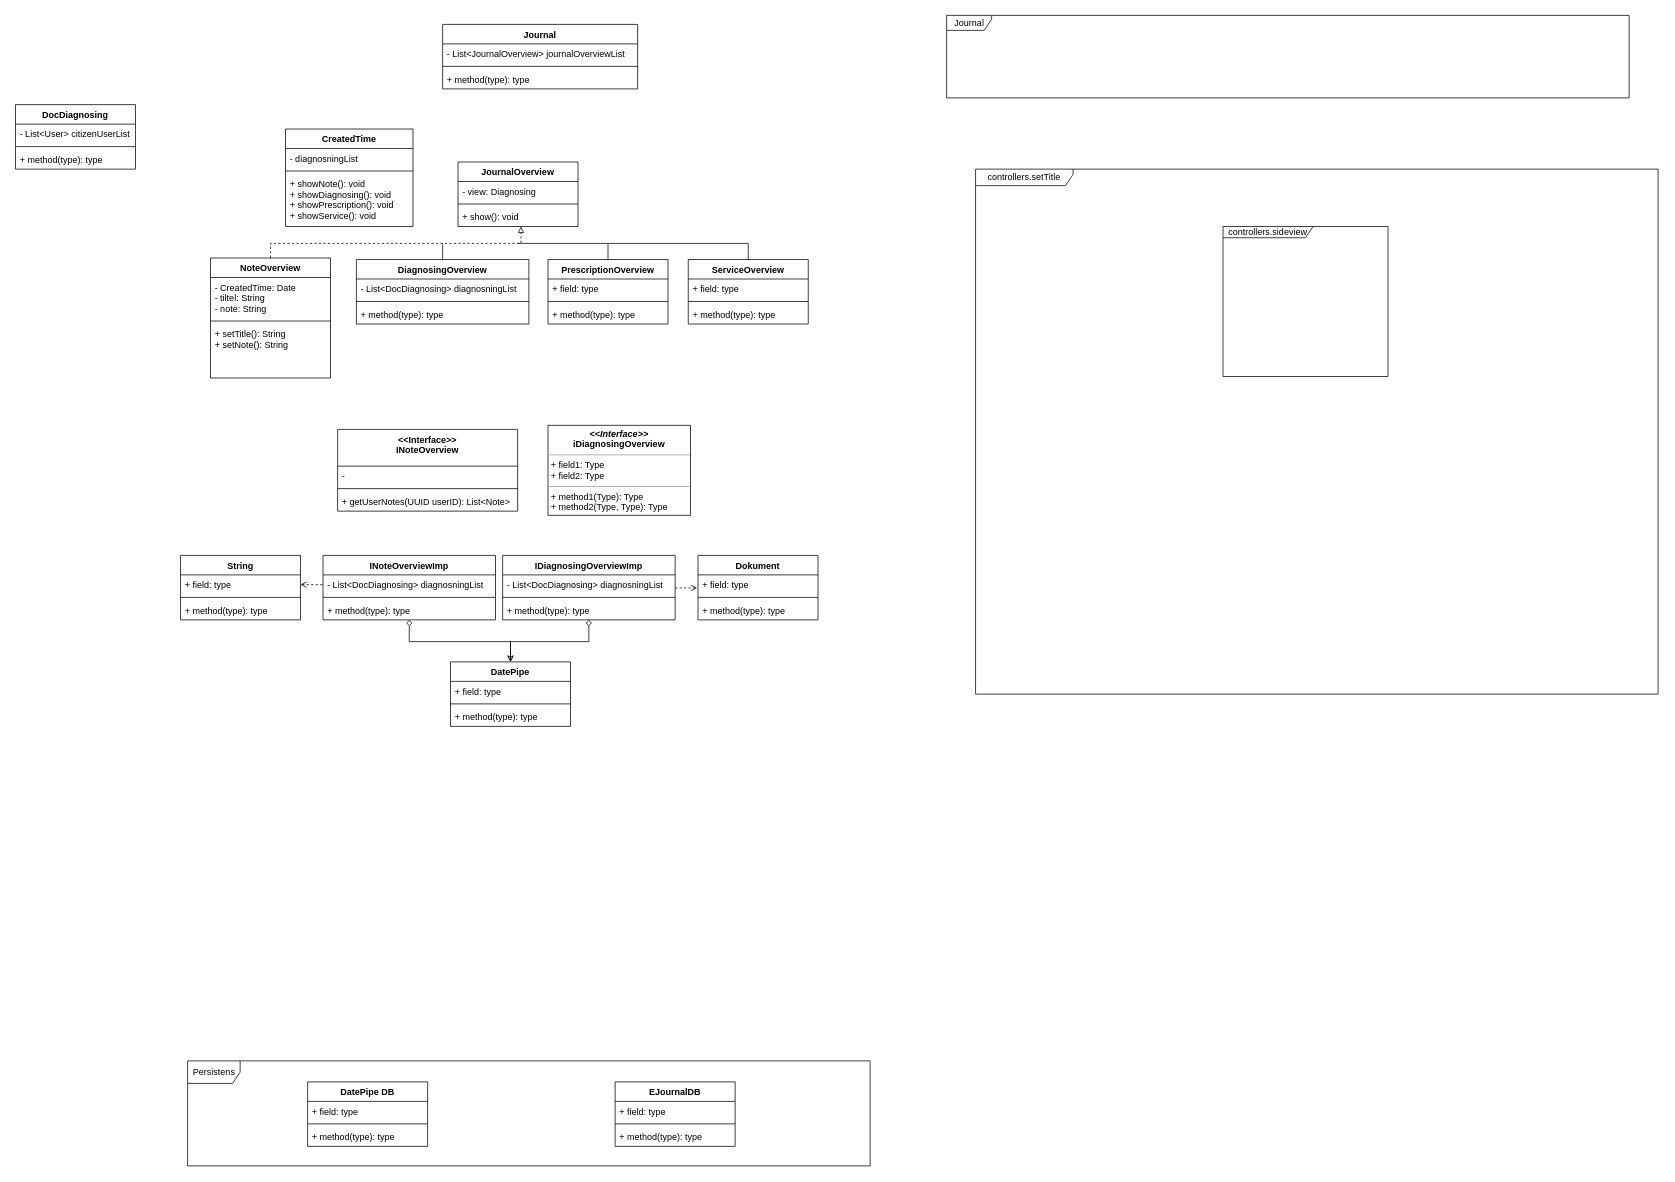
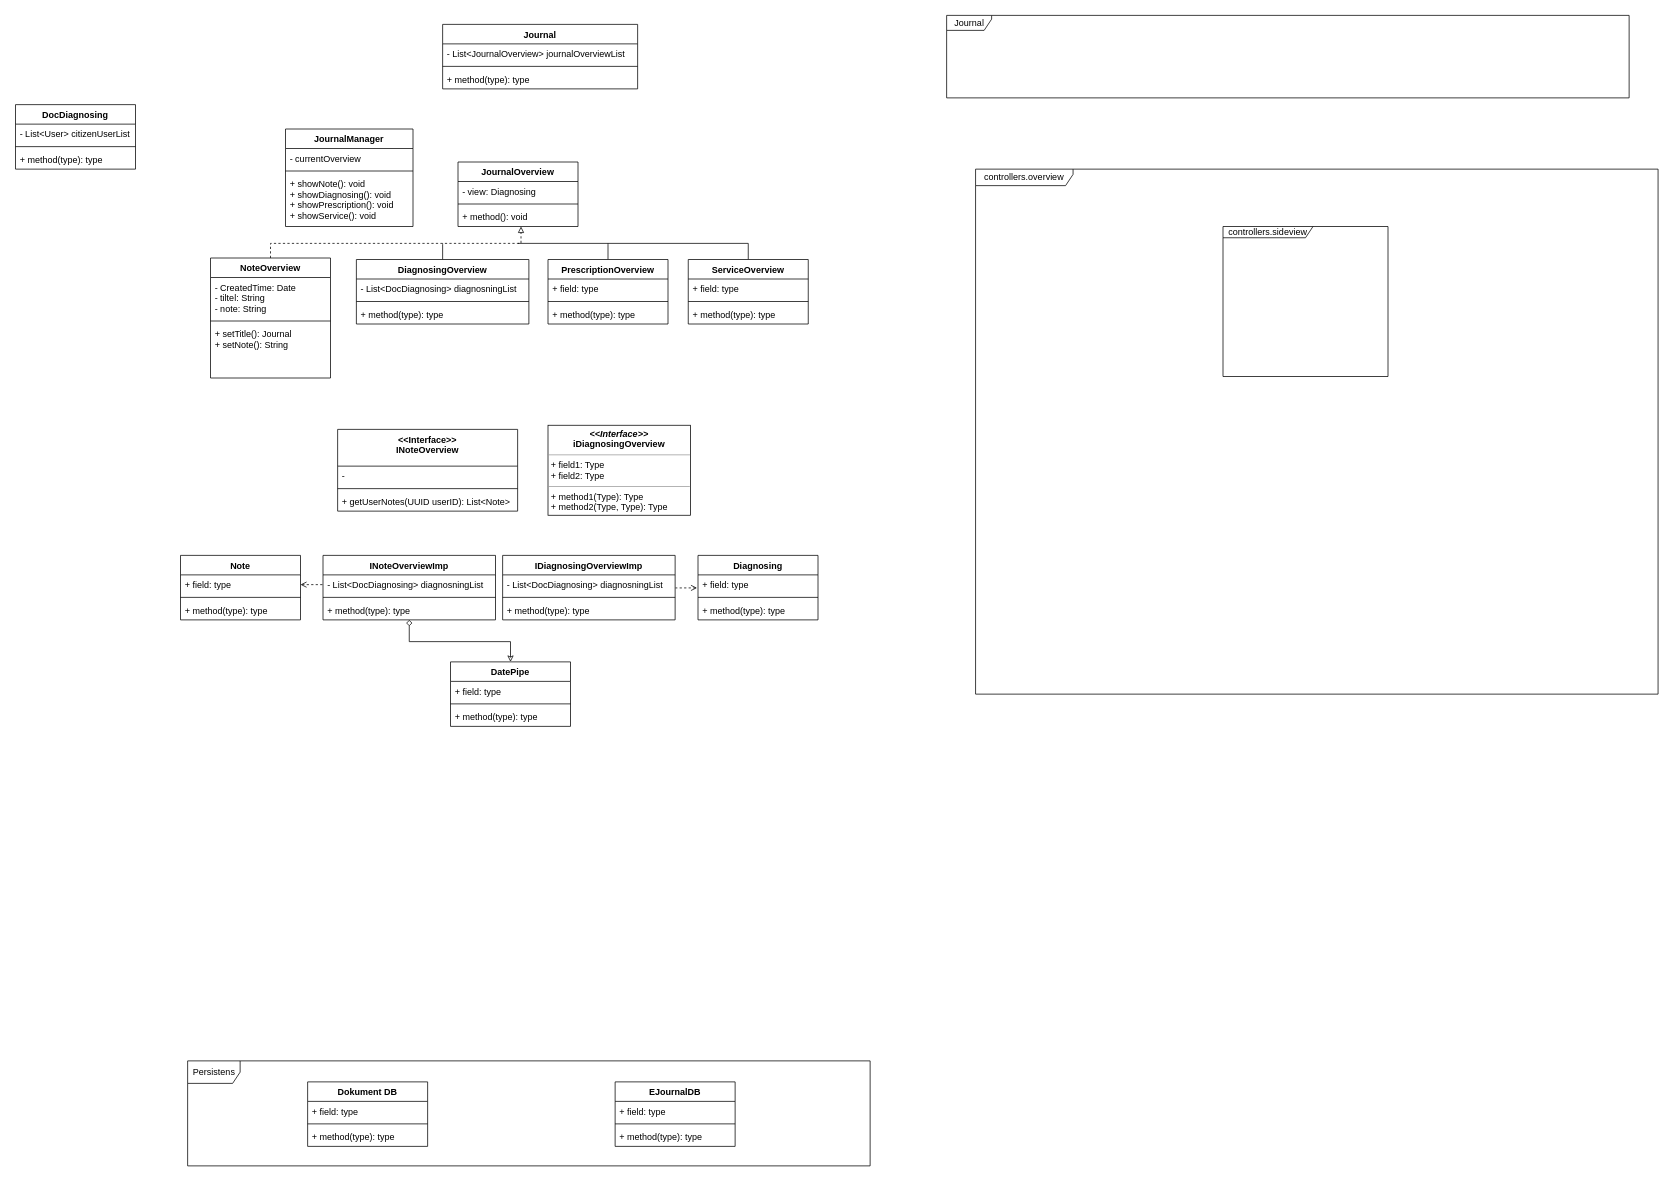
node "CreatedTime": label "CreatedTime" -> "JournalManager"
node "- diagnosningList": label "- diagnosningList" -> "- currentOverview"
node "controllers.setTitle": label "controllers.setTitle" -> "controllers.overview"
node "+ show(): void": label "+ show(): void" -> "+ method(): void"
node "+ setTitle(): String + setNote(): String": label "+ setTitle(): String + setNote(): String" -> "+ setTitle(): Journal + setNote(): String"
node "String": label "String" -> "Note"
node "Dokument": label "Dokument" -> "Diagnosing"
edge "IDiagnosingOverviewImp" -- "DatePipe": removed
node "DatePipe DB": label "DatePipe DB" -> "Dokument DB"
